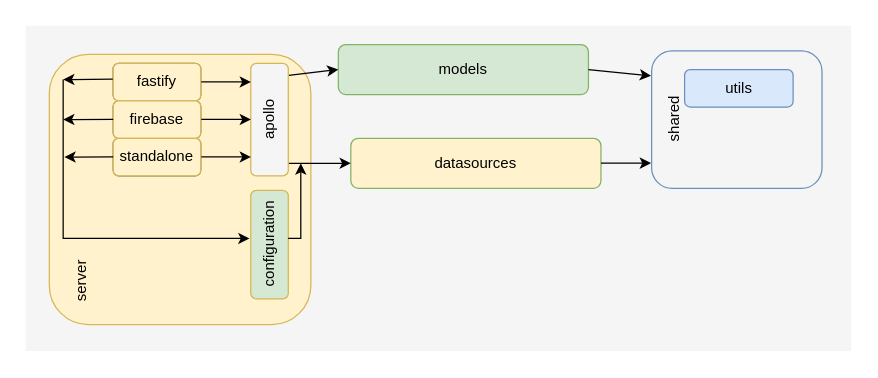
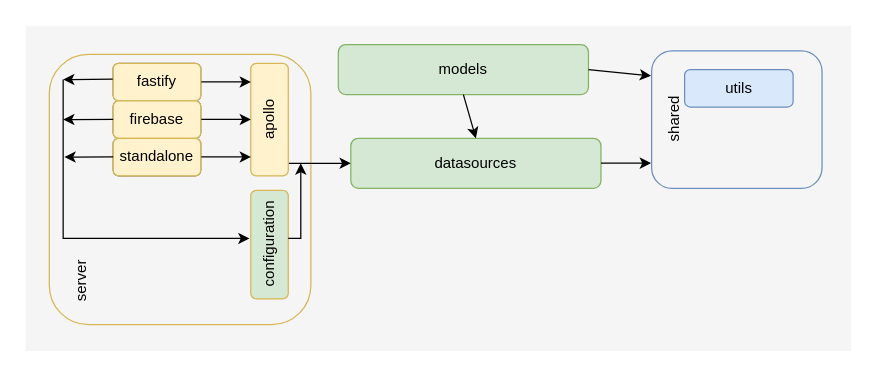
edge "apollo" -> "models": removed
edge "models" -> "datasources": added
node "apollo": fillcolor #f5f5f5 -> #fff2cc
node "datasources": fillcolor #fff2cc -> #d5e8d4
node "server": fillcolor #fff2cc -> #f5f5f5
